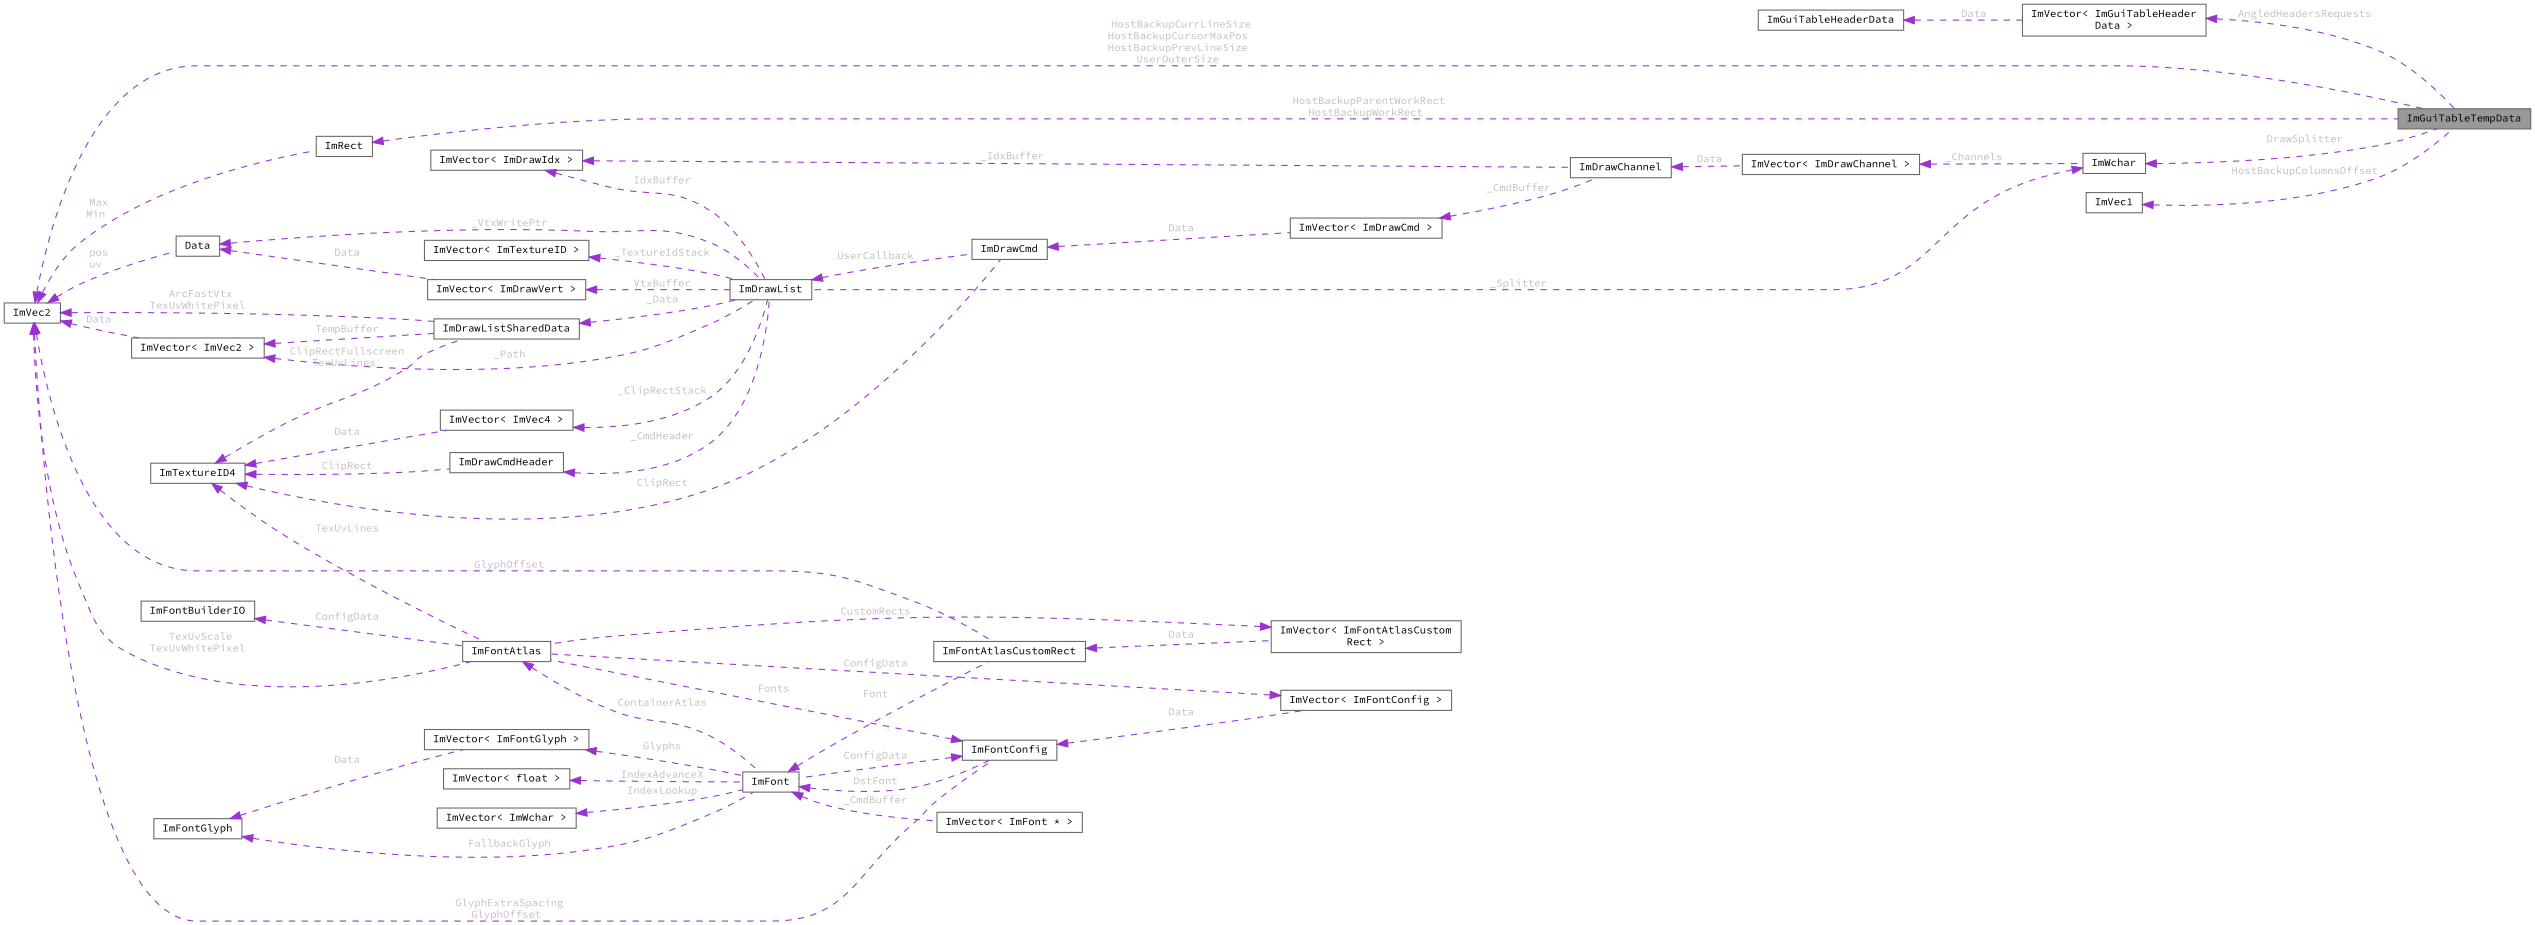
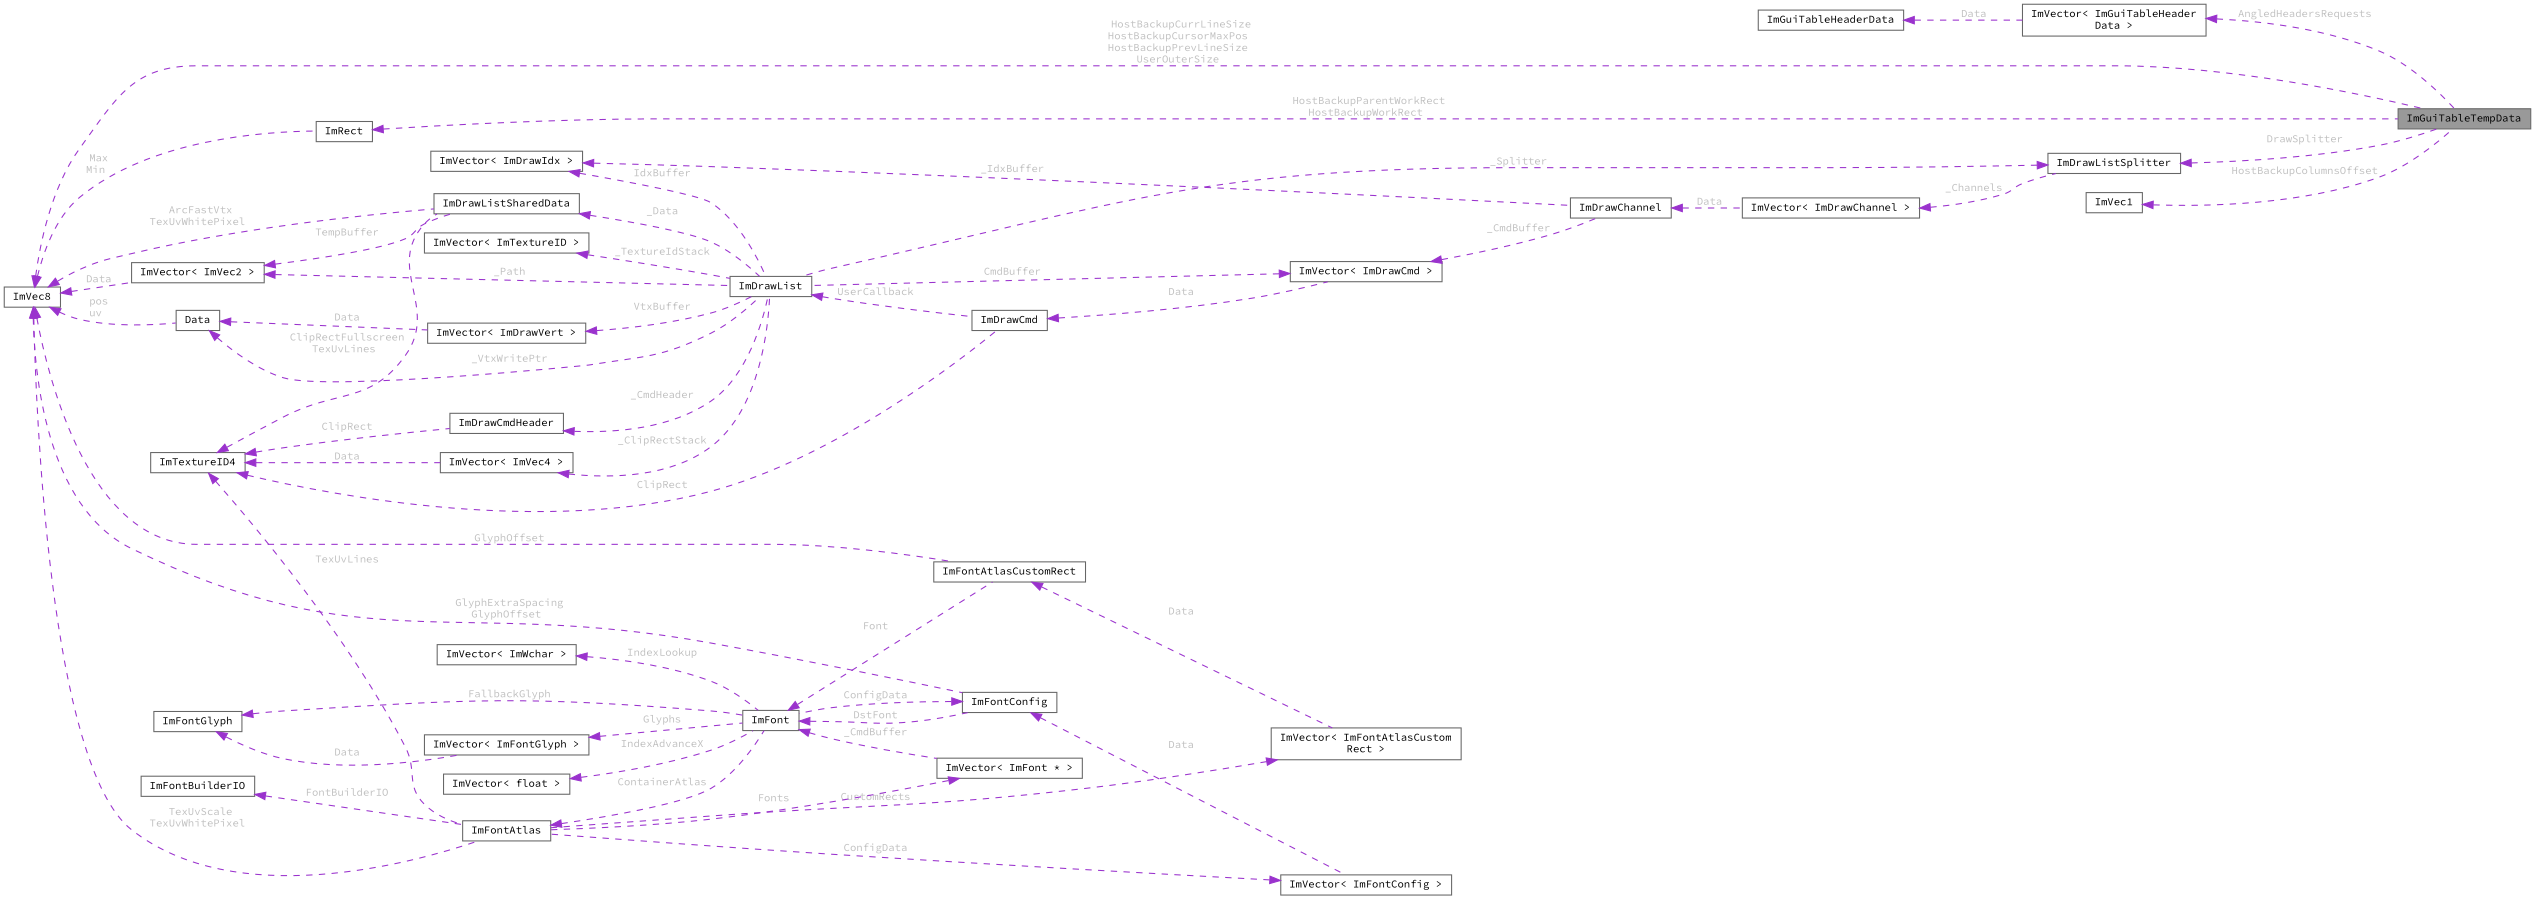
node "ImWchar": label "ImWchar" -> "ImDrawListSplitter"
edge "ImDrawList" -> "ImVector< ImDrawCmd >": added, label "CmdBuffer"
node "ImVec2": label "ImVec2" -> "ImVec8"
edge "ImFontAtlas" -> "ImFontBuilderIO": label " ConfigData" -> " FontBuilderIO"
edge "ImFontAtlas" -> "ImFontConfig": now "ImFontAtlas" -> "ImVector< ImFont * >"
